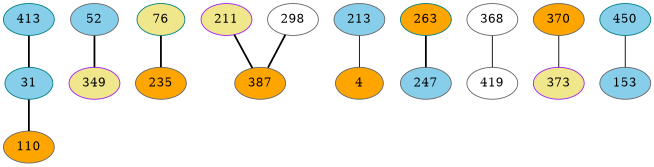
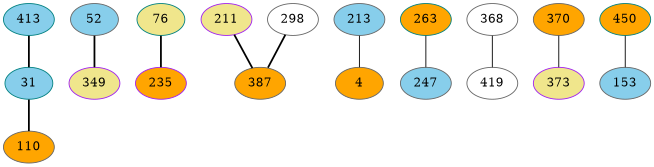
node "450": fillcolor skyblue -> orange
edge "263" -- "247": style bold -> solid
node "235": color gray40 -> purple
